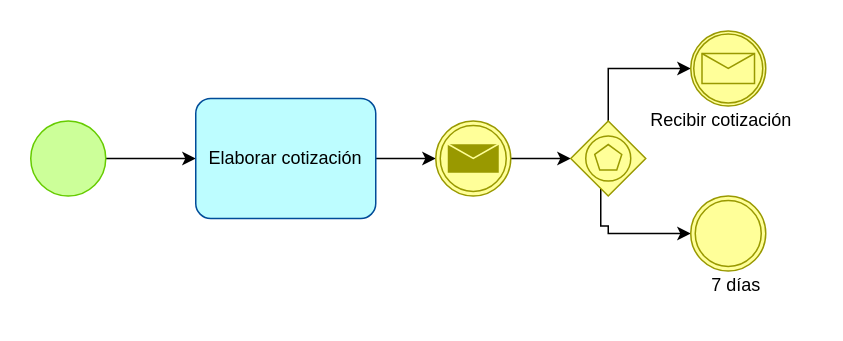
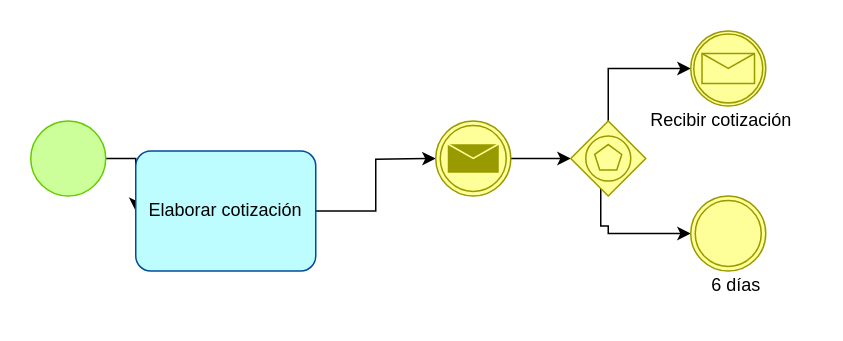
node "Elaborar cotización": moved (286, 158) -> (226, 211)
node "7 días": label "7 días" -> "6 días"
